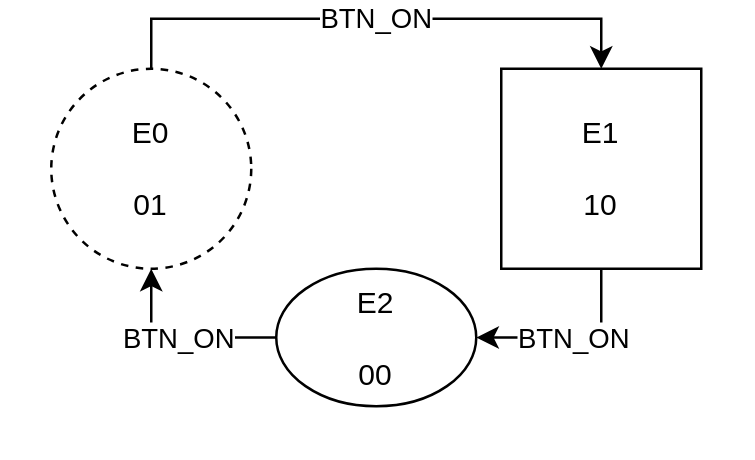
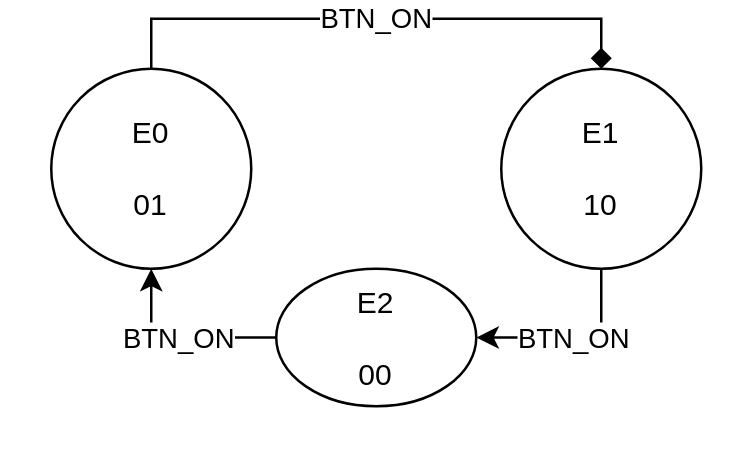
edge "E0 01" -> "E1 10": arrowhead classic -> diamond
node "E0 01": style dashed -> solid
node "E1 10": shape rectangle -> ellipse
